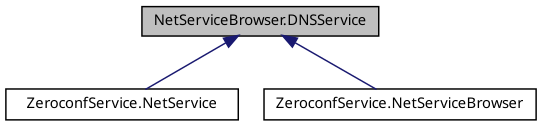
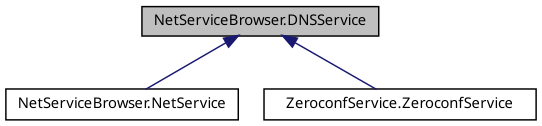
node "ZeroconfService.NetService": label "ZeroconfService.NetService" -> "NetServiceBrowser.NetService"
node "ZeroconfService.NetServiceBrowser": label "ZeroconfService.NetServiceBrowser" -> "ZeroconfService.ZeroconfService"
